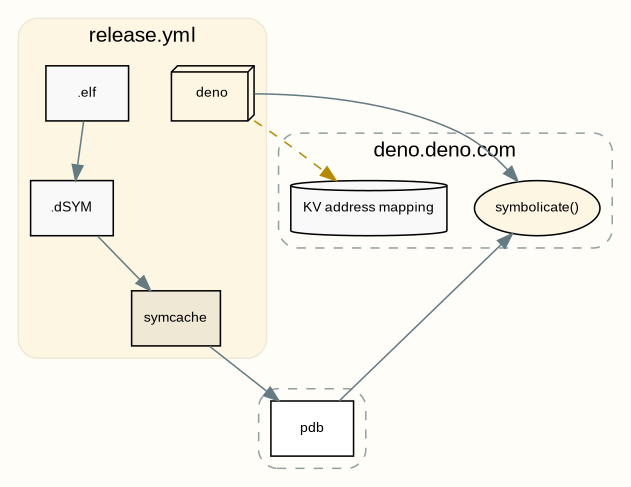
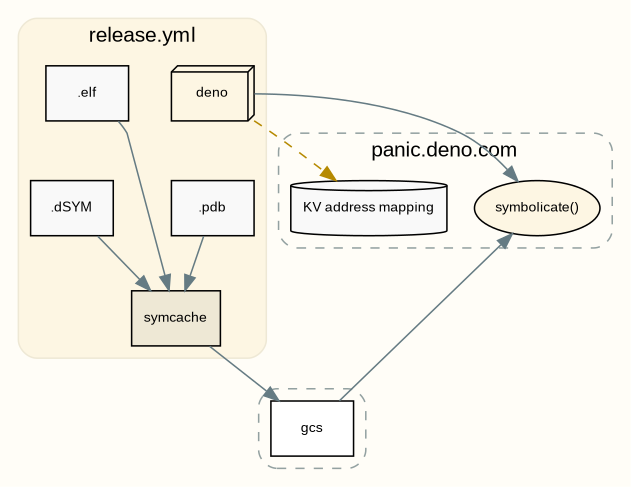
edge ".elf" -> ".dSYM": now ".elf" -> "symcache"
cluster "deno.deno.com": label "deno.deno.com" -> "panic.deno.com"
node ".pdb": added
node "pdb": label "pdb" -> "gcs"
